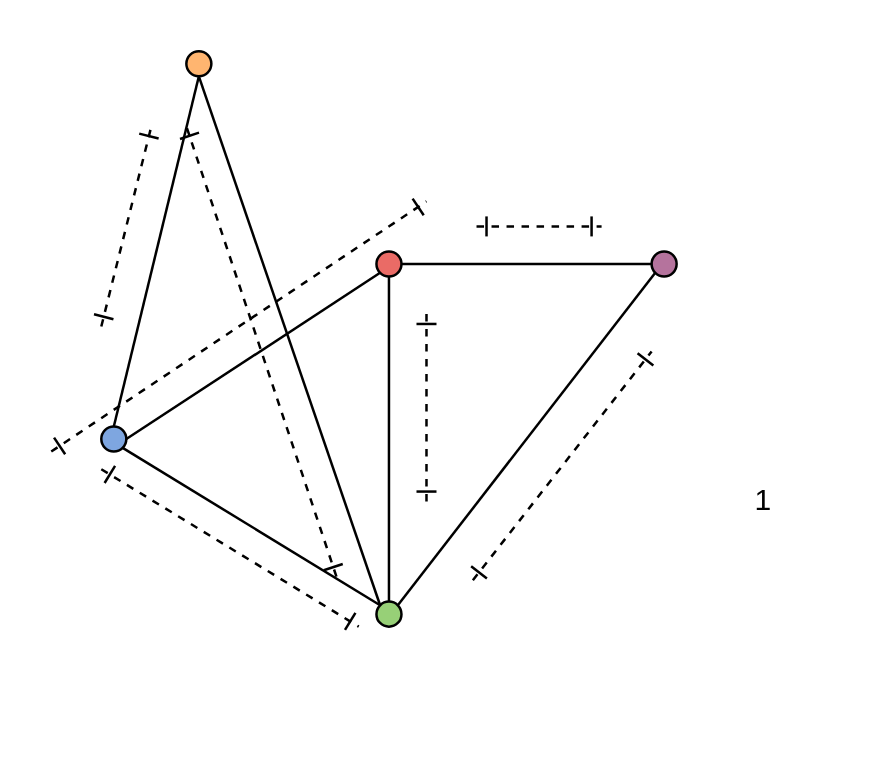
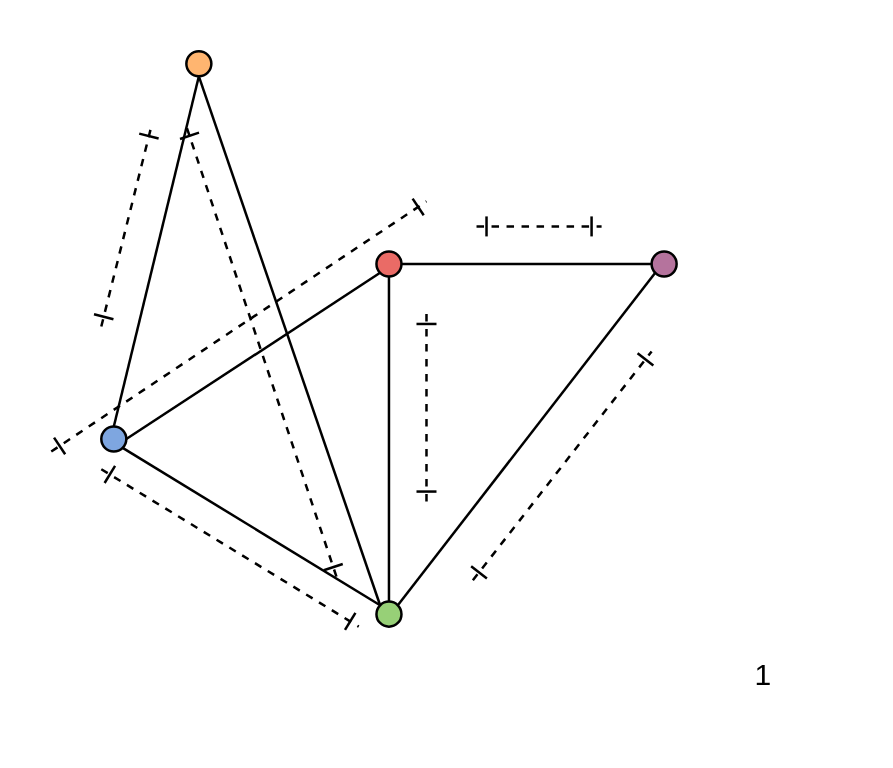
node "1": moved (764, 501) -> (764, 676)
